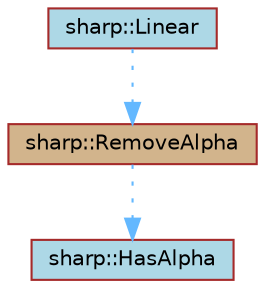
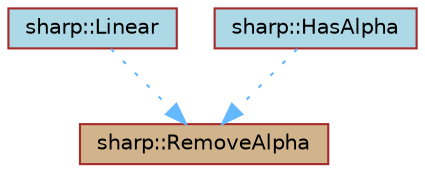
edge "sharp::RemoveAlpha" -> "sharp::HasAlpha": reversed
